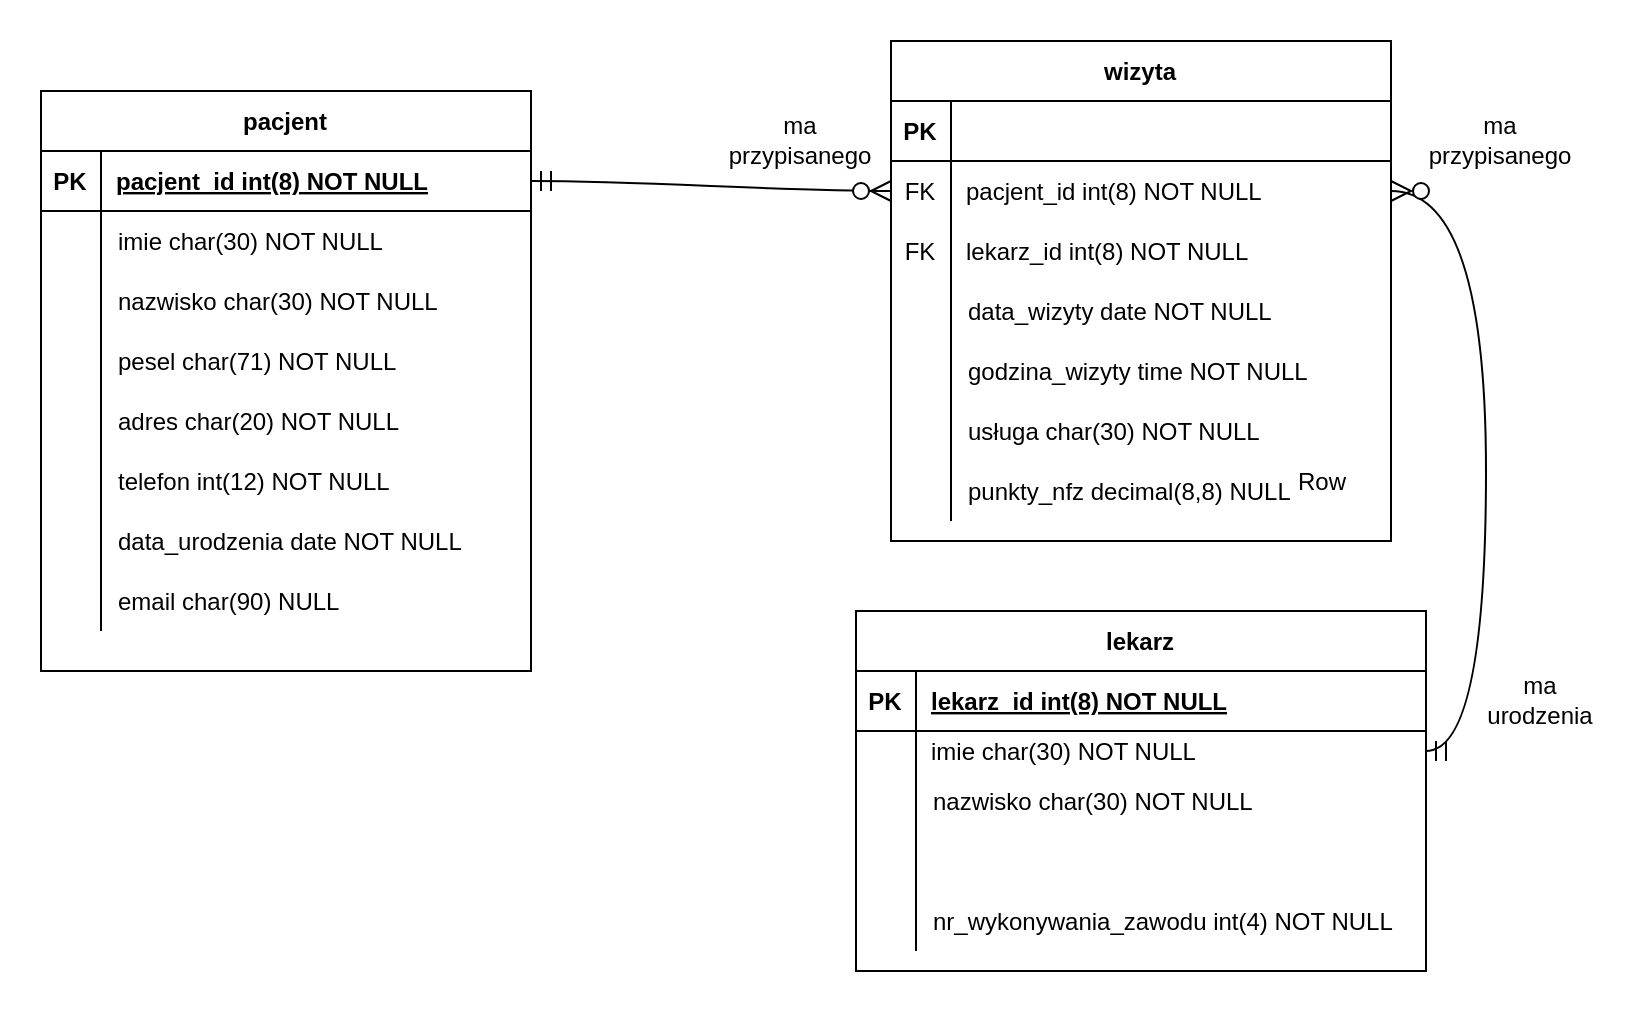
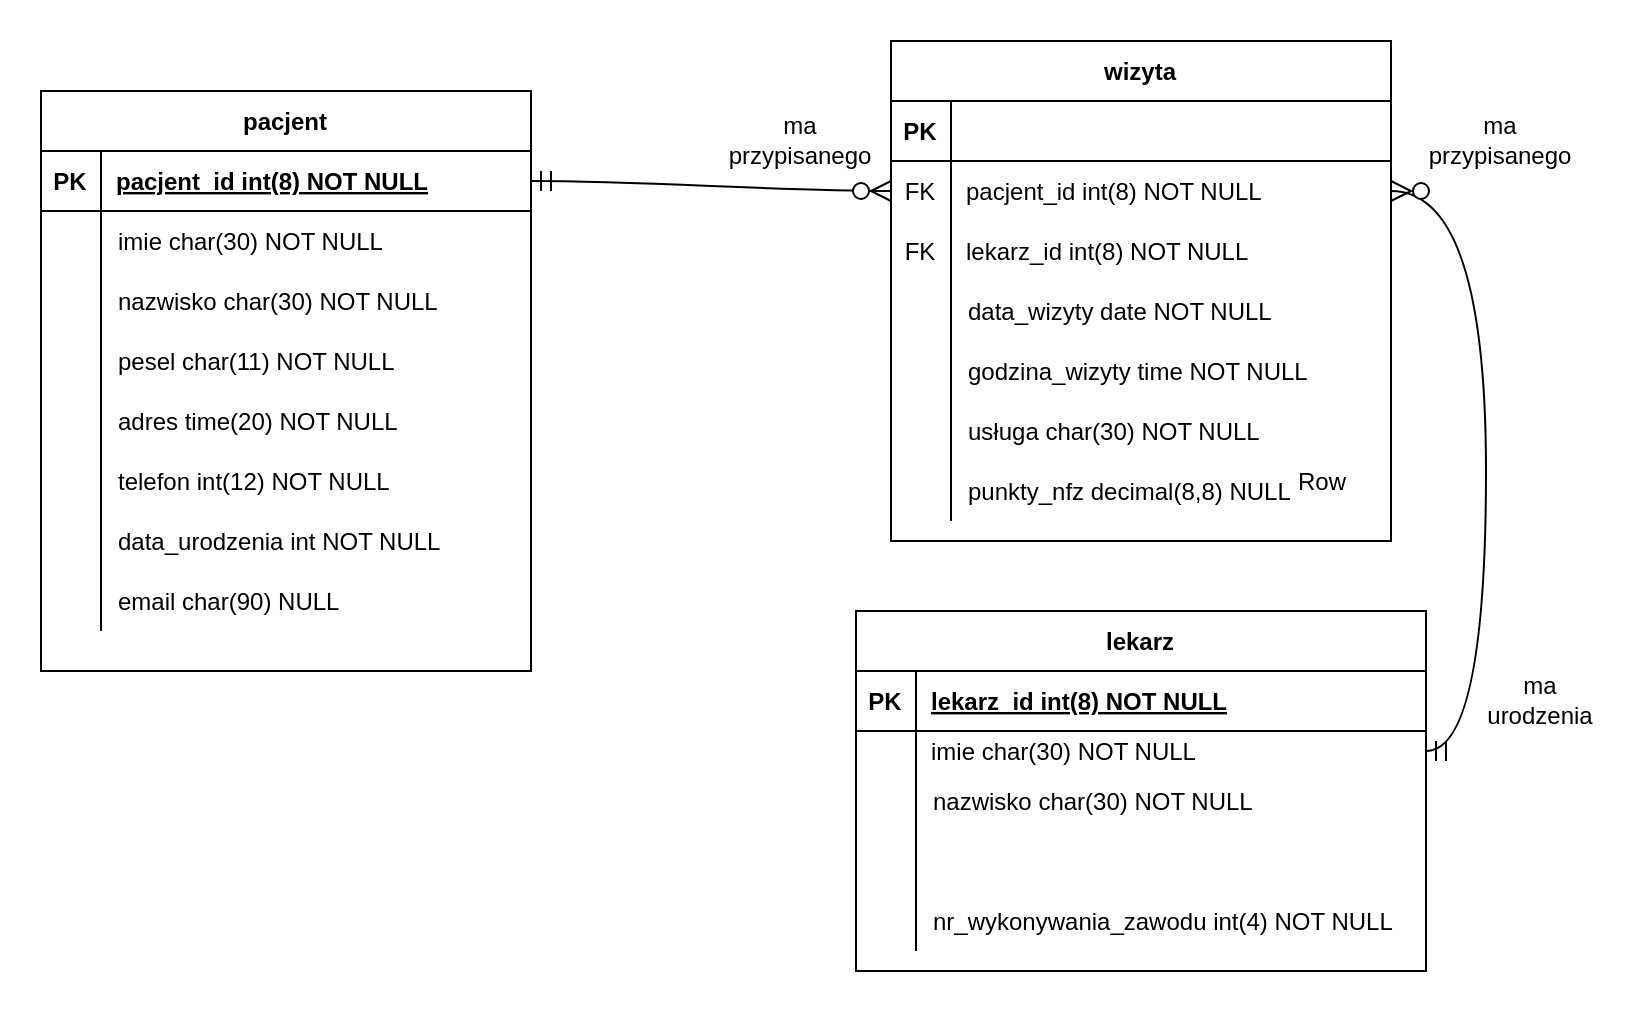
node "pesel char(71) NOT NULL": label "pesel char(71) NOT NULL" -> "pesel char(11) NOT NULL"
node "adres char(20) NOT NULL": label "adres char(20) NOT NULL" -> "adres time(20) NOT NULL"
node "data_urodzenia date NOT NULL": label "data_urodzenia date NOT NULL" -> "data_urodzenia int NOT NULL"
